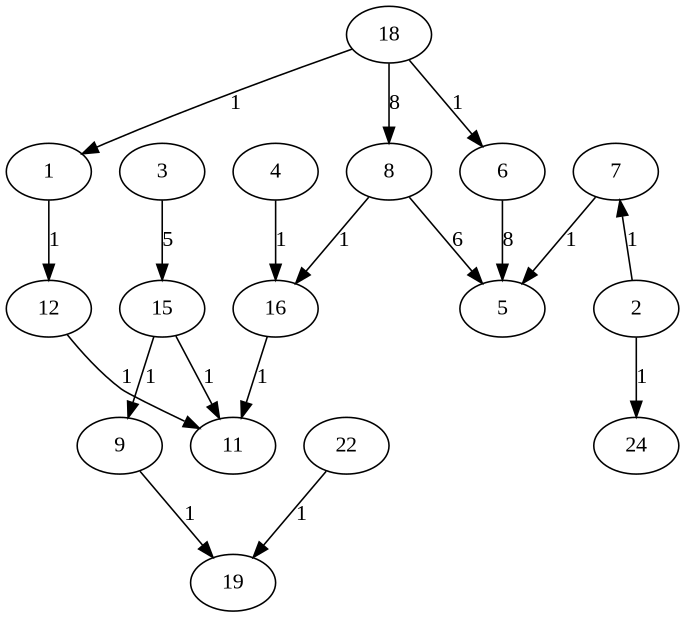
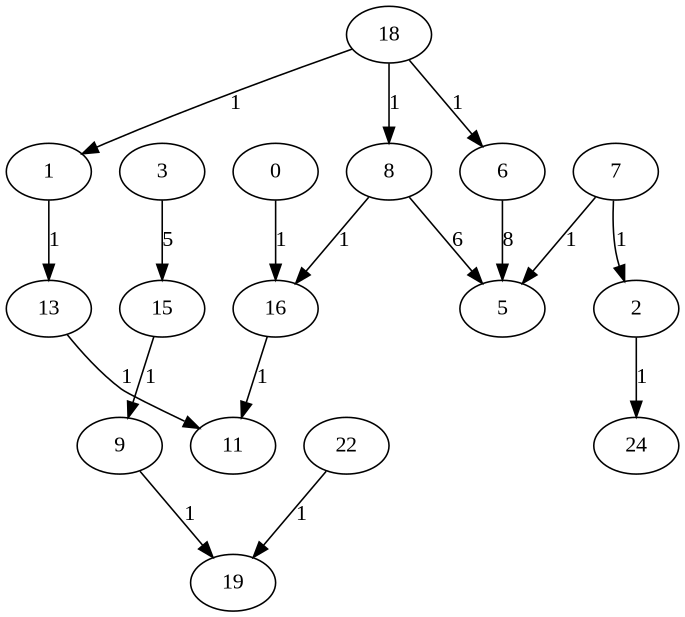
edge "18" -> "8": label "8" -> "1"
node "4": label "4" -> "0"
edge "2" -> "7": reversed
node "12": label "12" -> "13"
edge "15" -> "11": removed, label "1"
